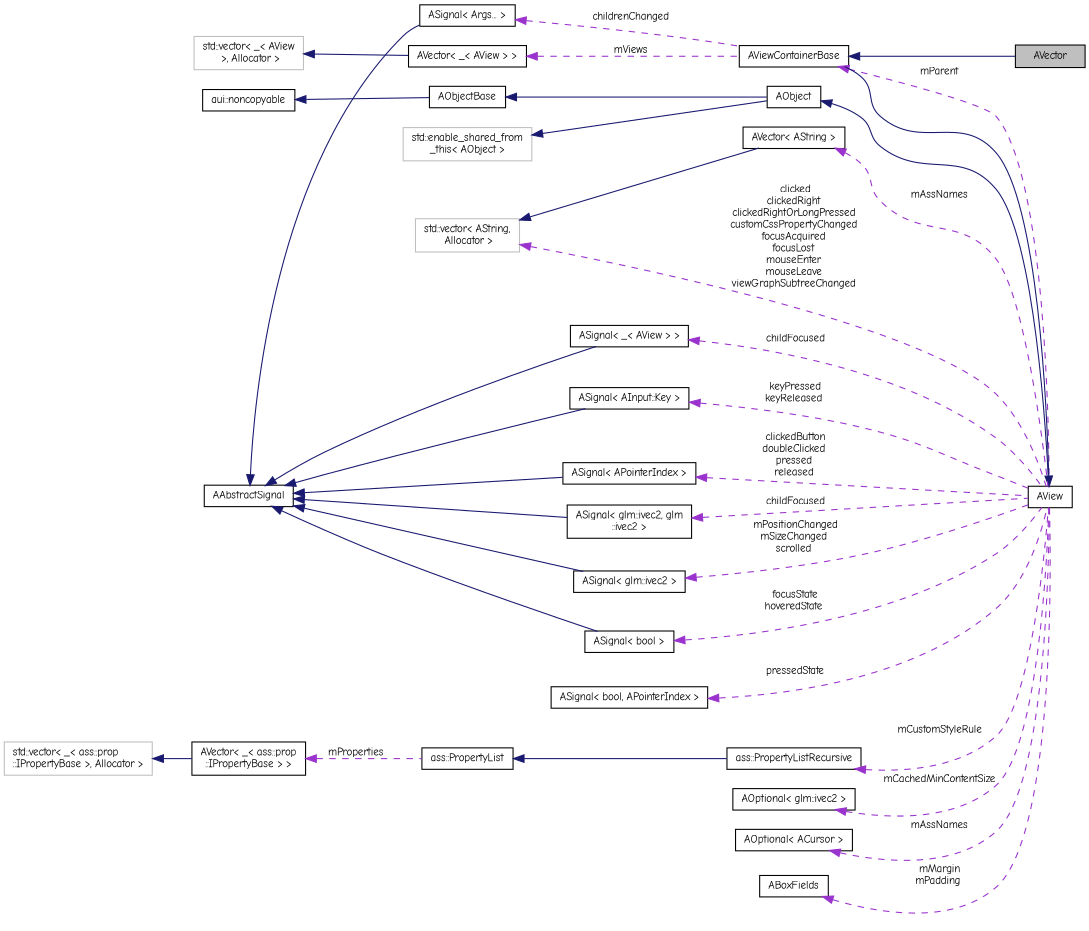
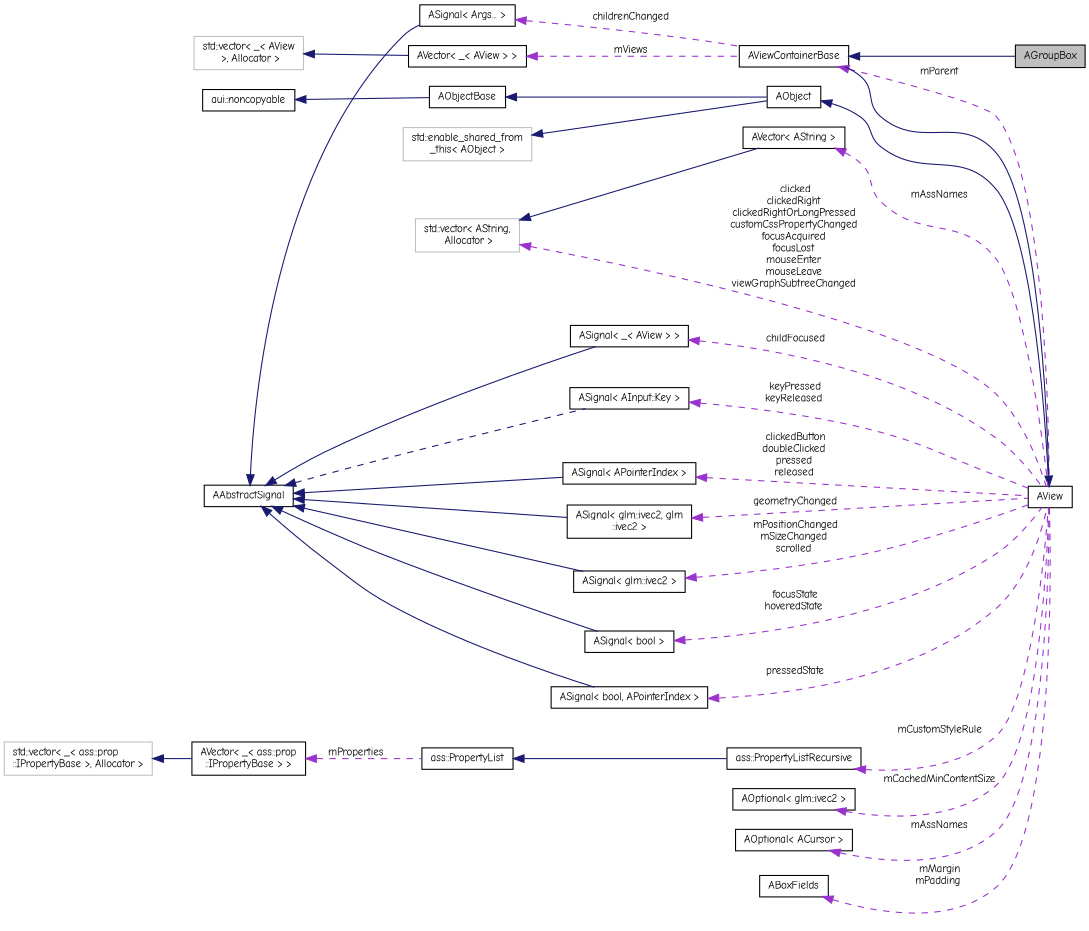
node "AVector": label "AVector" -> "AGroupBox"
edge "ASignal< AInput::Key >" -> "AAbstractSignal": style solid -> dashed
edge "AView" -> "ASignal< glm::ivec2, glm ::ivec2 >": label " childFocused" -> " geometryChanged"
edge "ASignal< bool, APointerIndex >" -> "AAbstractSignal": added
